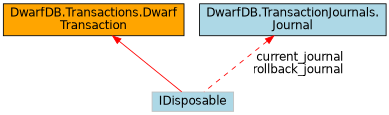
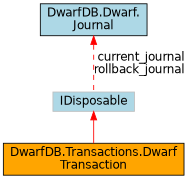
node "DwarfDB.TransactionJournals. Journal": label "DwarfDB.TransactionJournals. Journal" -> "DwarfDB.Dwarf. Journal"
edge "IDisposable" -> "DwarfDB.Transactions.Dwarf Transaction": reversed
